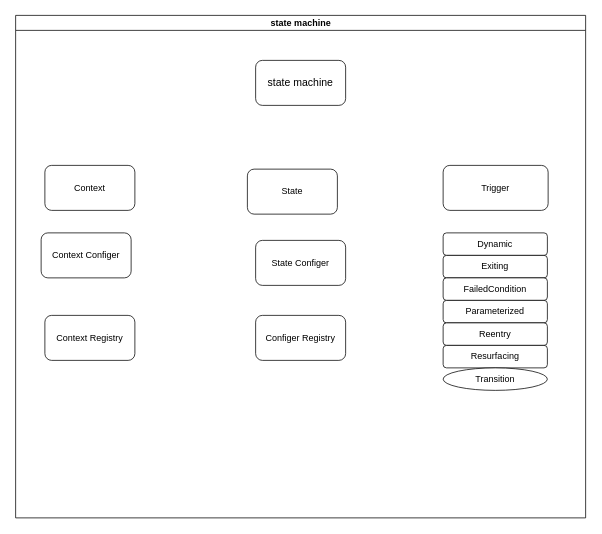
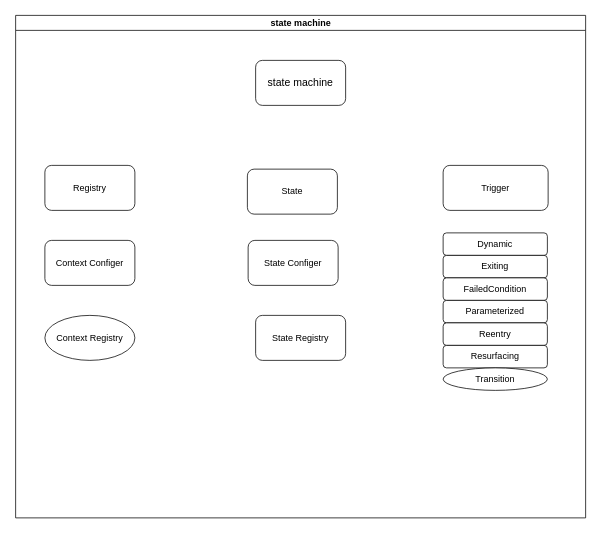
node "Context": label "Context" -> "Registry"
node "Context Configer": moved (86, 255) -> (90, 263)
node "State Configer": moved (300, 263) -> (293, 263)
node "Context Registry": shape rounded rectangle -> ellipse
node "Configer Registry": label "Configer Registry" -> "State Registry"
